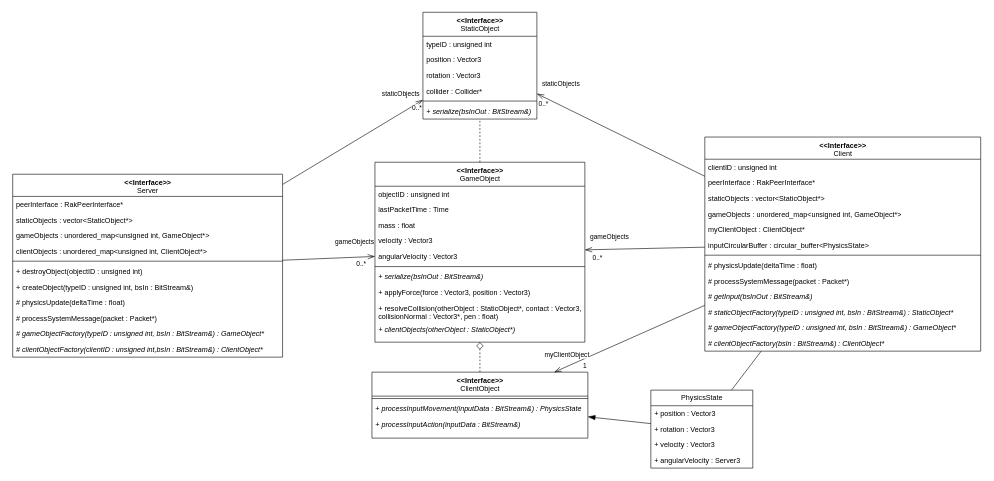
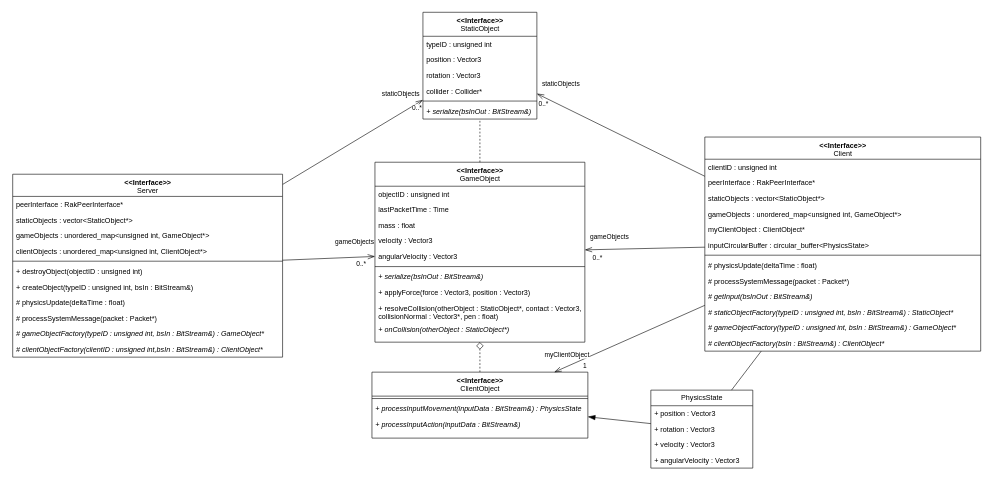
node "+ clientObjects(otherObject : StaticObject*)": label "+ clientObjects(otherObject : StaticObject*)" -> "+ onCollision(otherObject : StaticObject*)"
node "+ angularVelocity : Server3": label "+ angularVelocity : Server3" -> "+ angularVelocity : Vector3"
